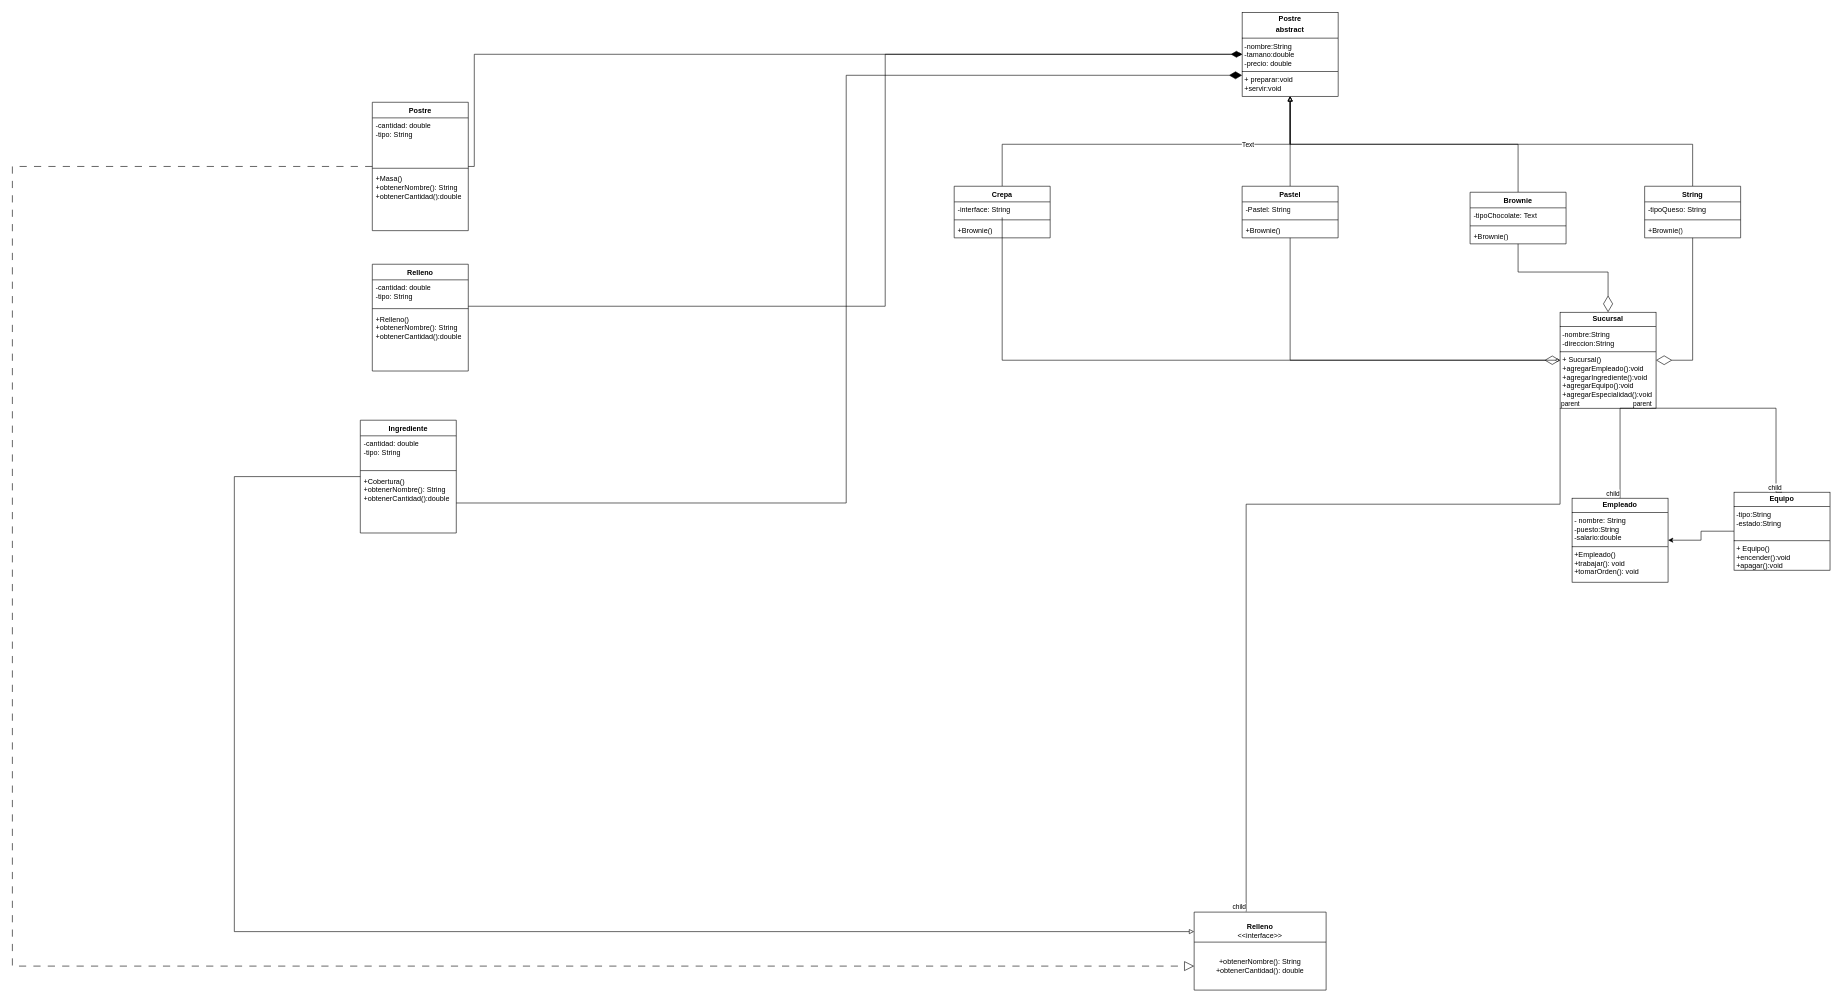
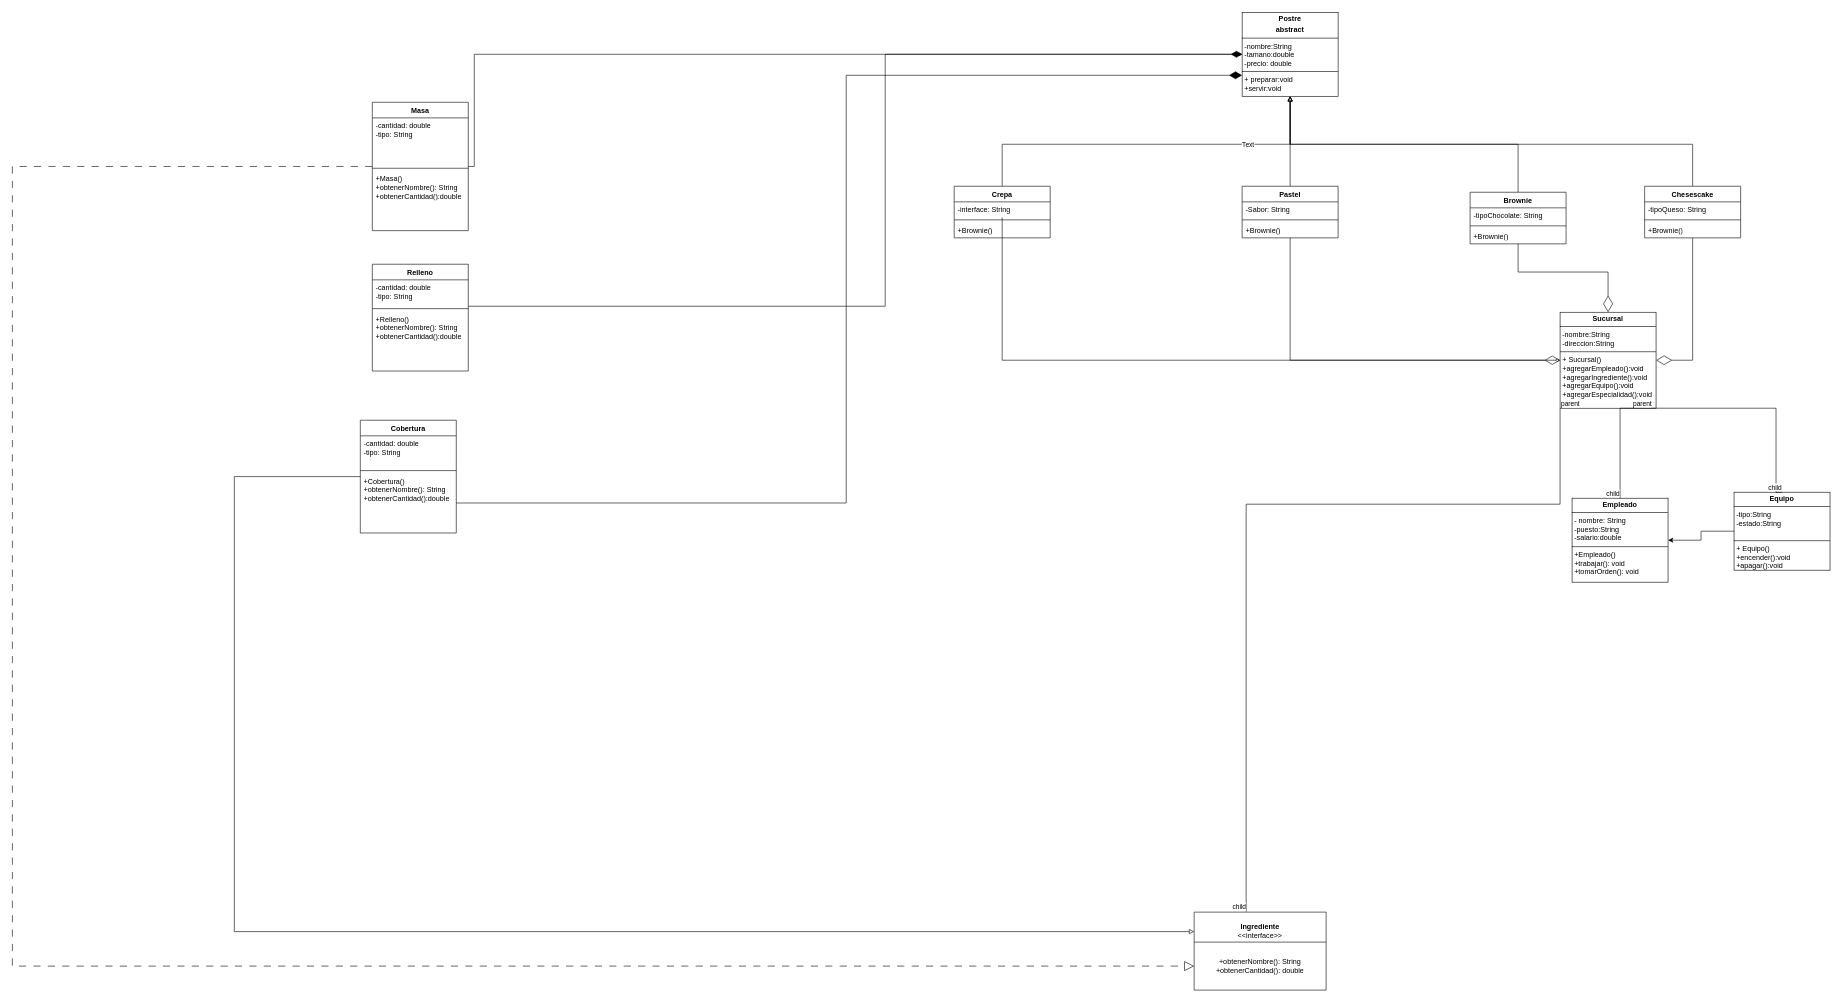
node "Postre": label "Postre" -> "Masa"
node "String": label "String" -> "Chesescake"
node "-Pastel: String": label "-Pastel: String" -> "-Sabor: String"
node "-tipoChocolate: Text": label "-tipoChocolate: Text" -> "-tipoChocolate: String"
node "Ingrediente": label "Ingrediente" -> "Cobertura"
node "Relleno <<interface>>": label "Relleno <<interface>>" -> "Ingrediente <<interface>>"
